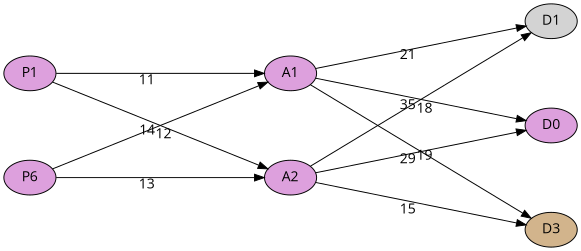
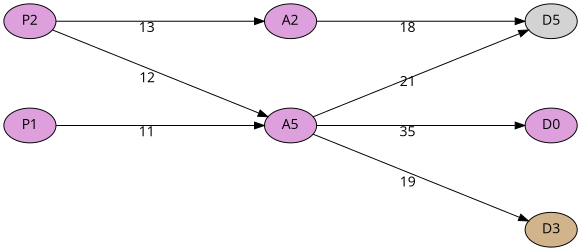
node "D1": label "D1" -> "D5"
node "A1": label "A1" -> "A5"
edge "P1" -> "A2": removed, label "14"
edge "A2" -> "D0": removed, label "29"
node "P6": label "P6" -> "P2"
edge "A2" -> "D3": removed, label "15"
